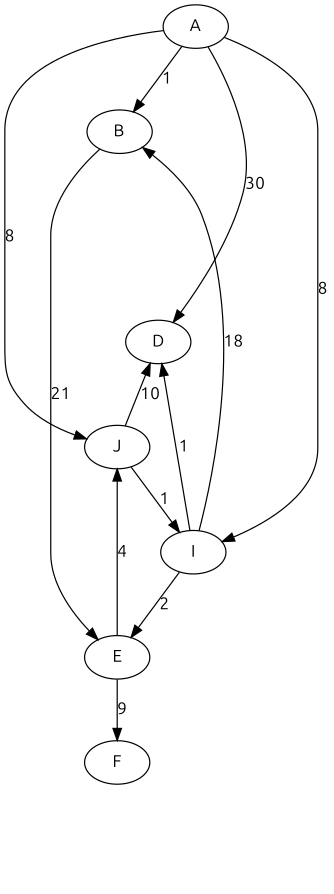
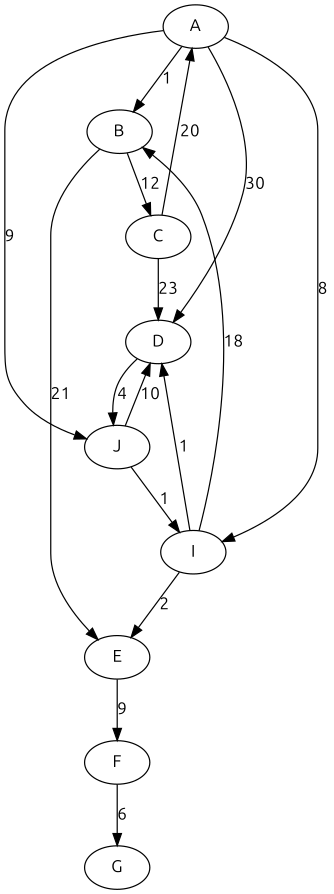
edge "A" -> "J": label "8" -> "9"
node "C": added
edge "E" -> "J": now "D" -> "J"
node "G": added
